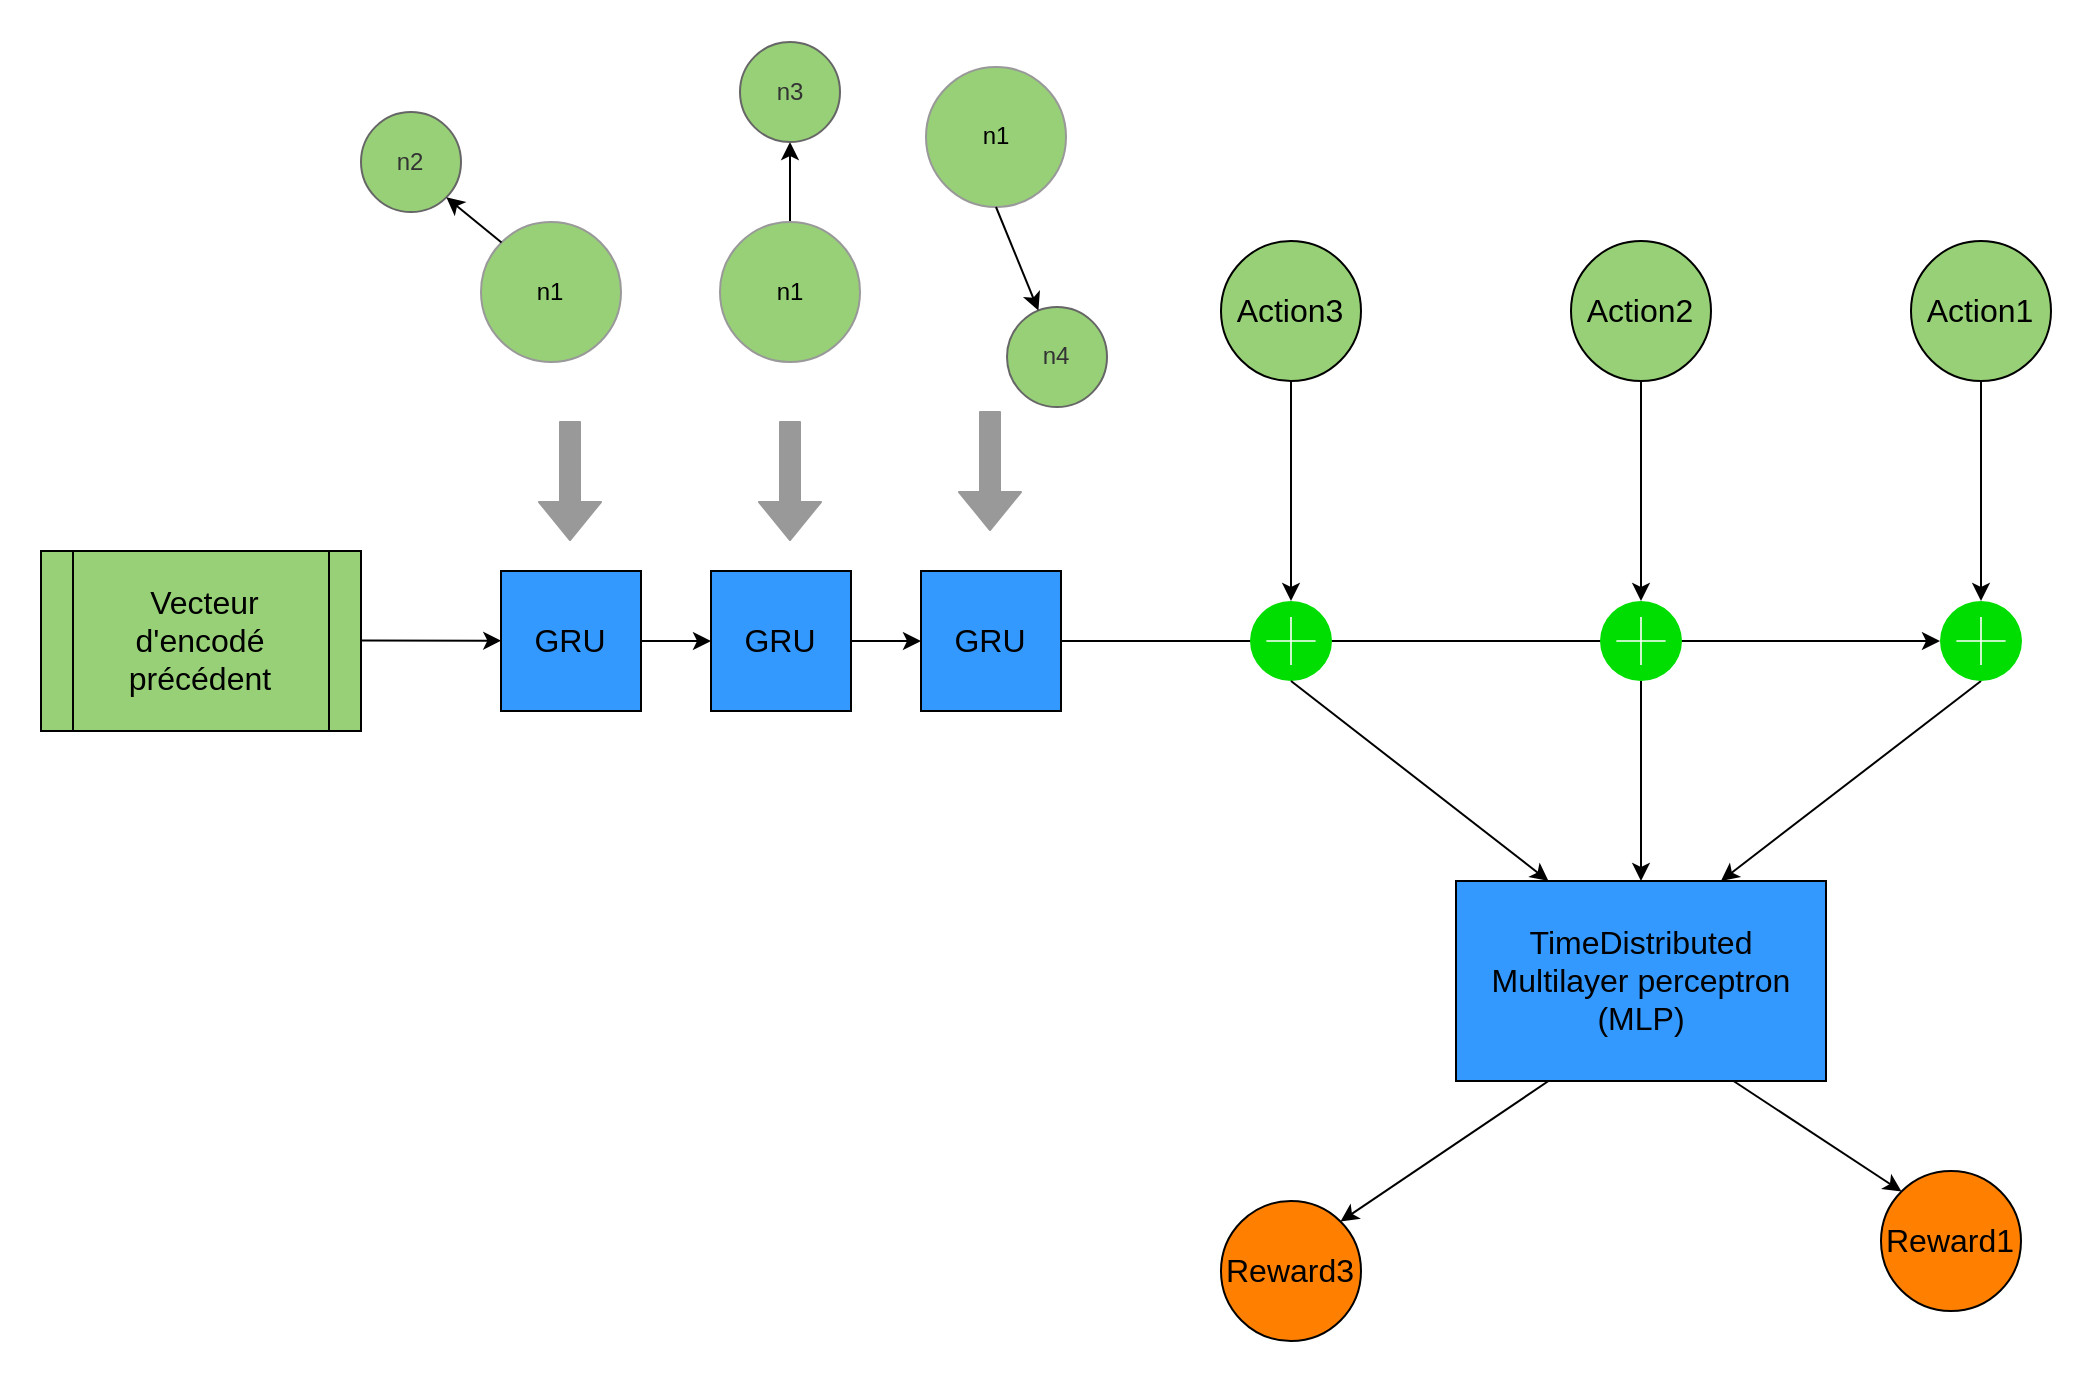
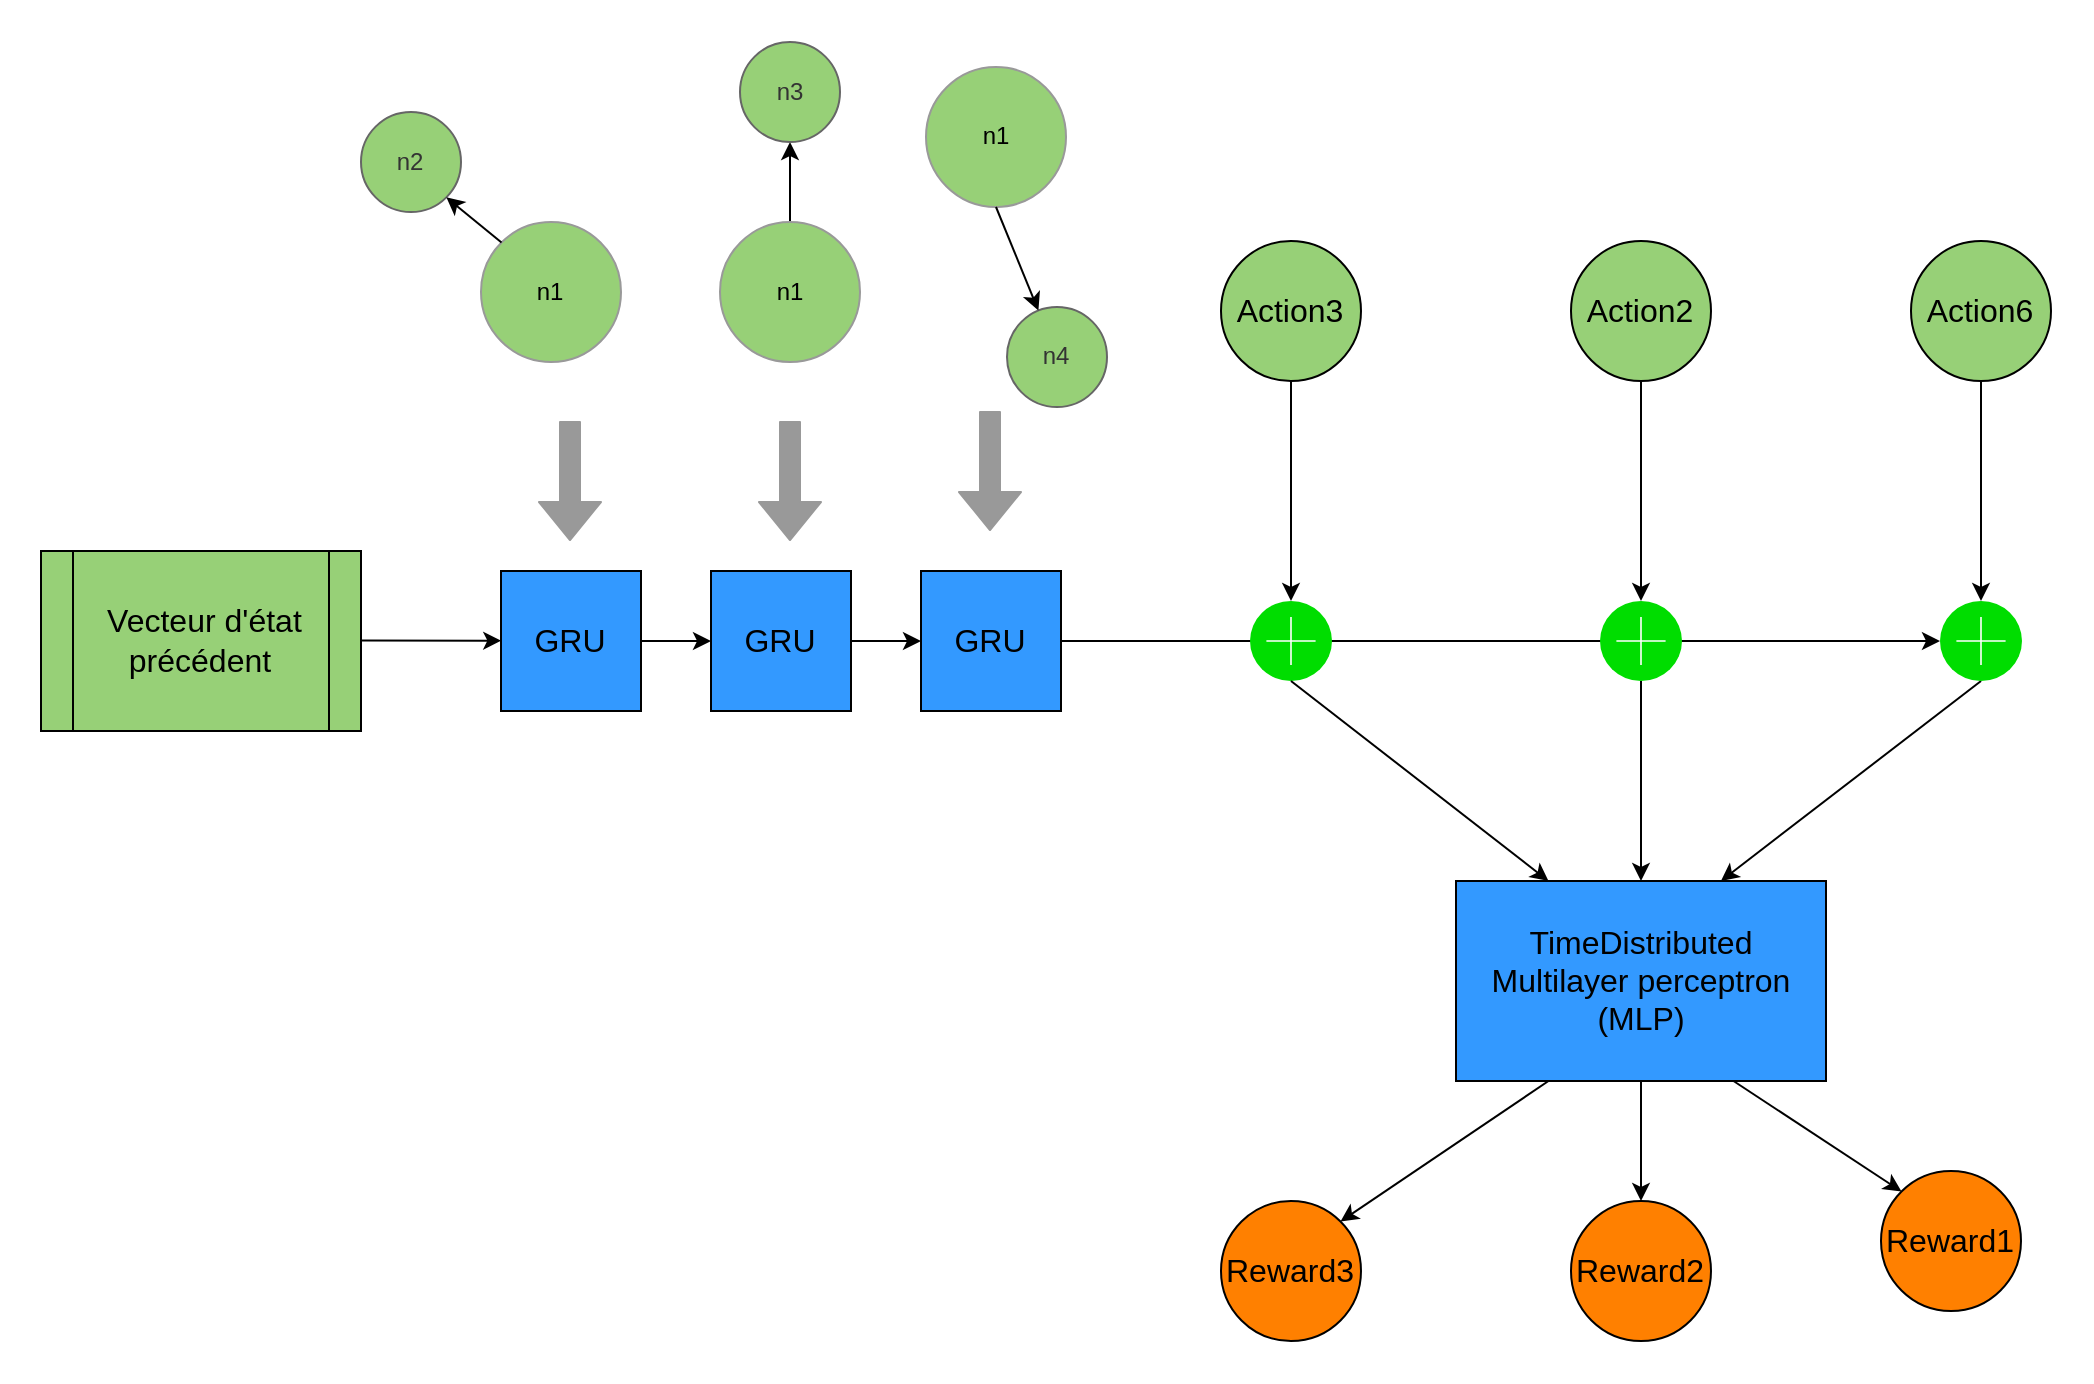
node "Action1": label "Action1" -> "Action6"
node "Vecteur d'encodé précédent": label "Vecteur d'encodé précédent" -> "Vecteur d'état précédent"
edge "TimeDistributed Multilayer perceptron (MLP)" -> "Reward2": added
node "Reward2": added
